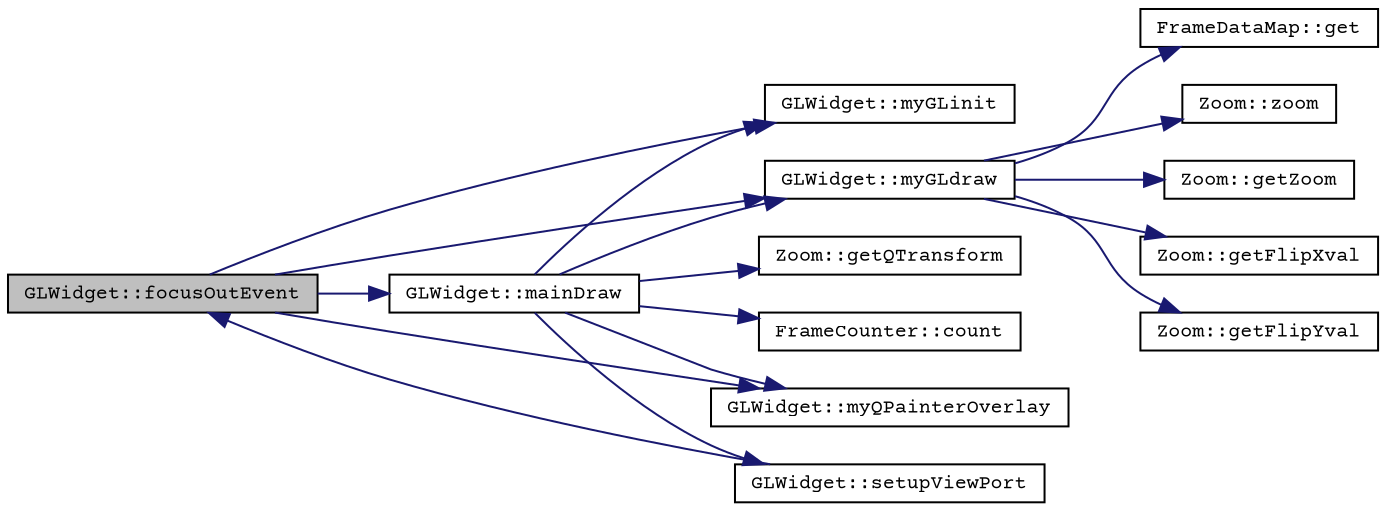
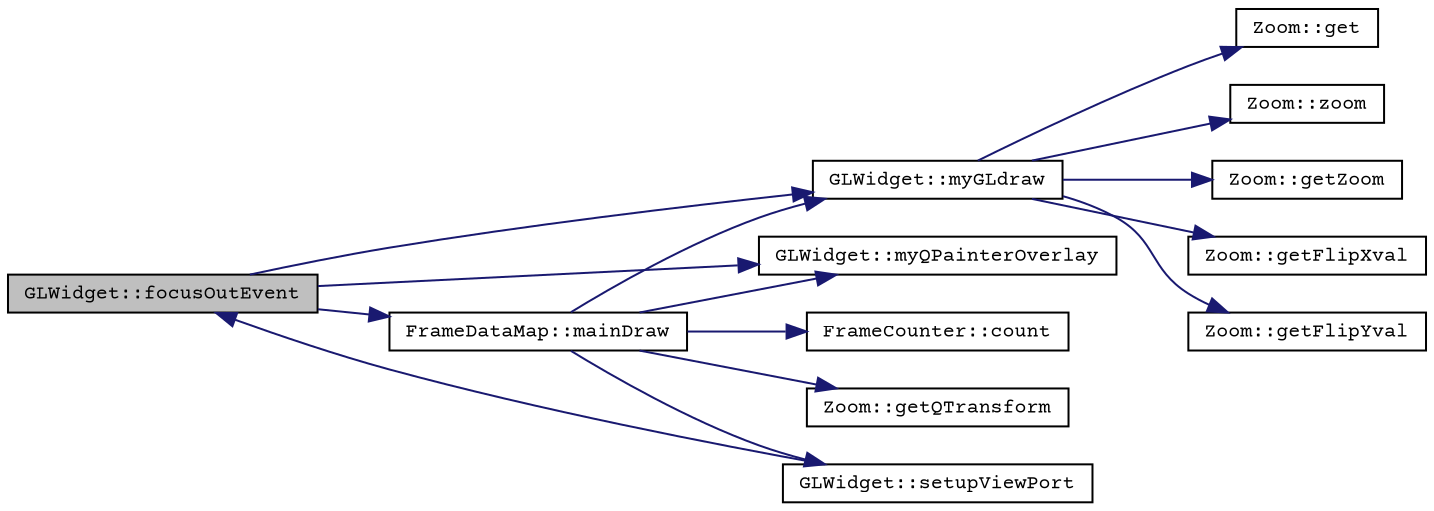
node "FrameDataMap::get": label "FrameDataMap::get" -> "Zoom::get"
node "GLWidget::myGLinit": removed
node "GLWidget::mainDraw": label "GLWidget::mainDraw" -> "FrameDataMap::mainDraw"
